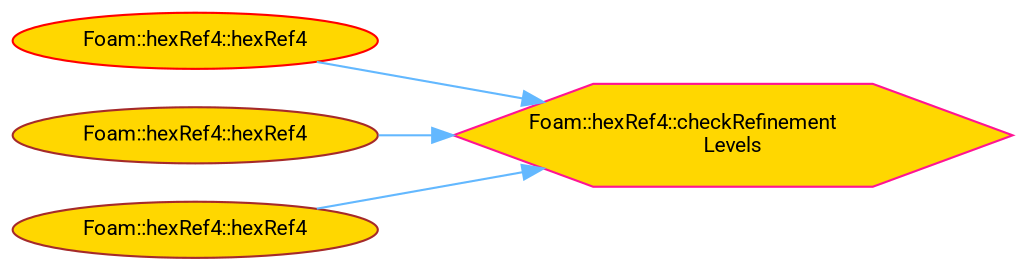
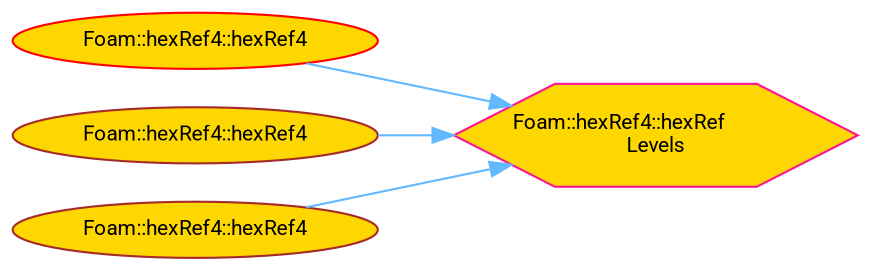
node "Foam::hexRef4::checkRefinement Levels": label "Foam::hexRef4::checkRefinement Levels" -> "Foam::hexRef4::hexRef Levels"
